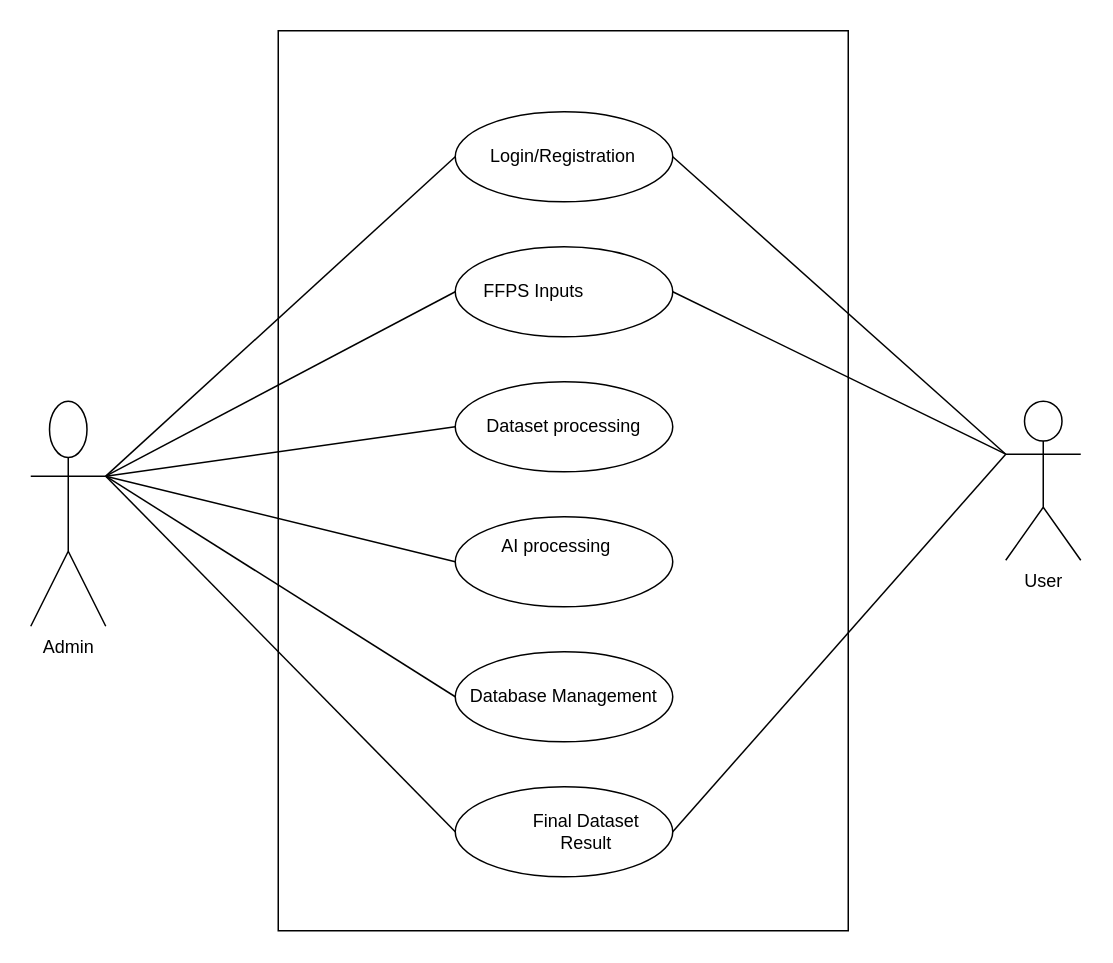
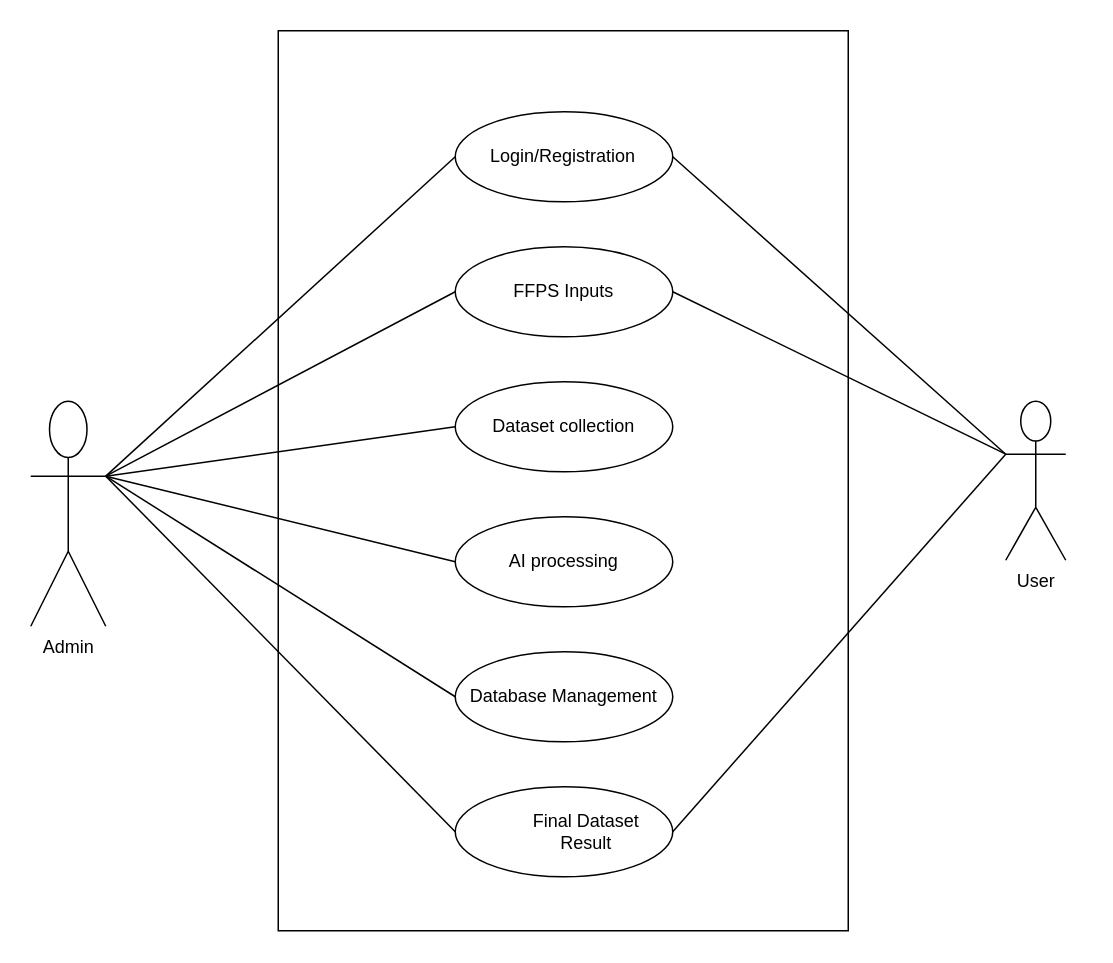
node "FFPS Inputs": moved (534, 292) -> (564, 292)
node "Dataset processing": label "Dataset processing" -> "Dataset collection"
node "User": size 75x159 -> 60x159
node "AI processing": moved (557, 547) -> (564, 562)
